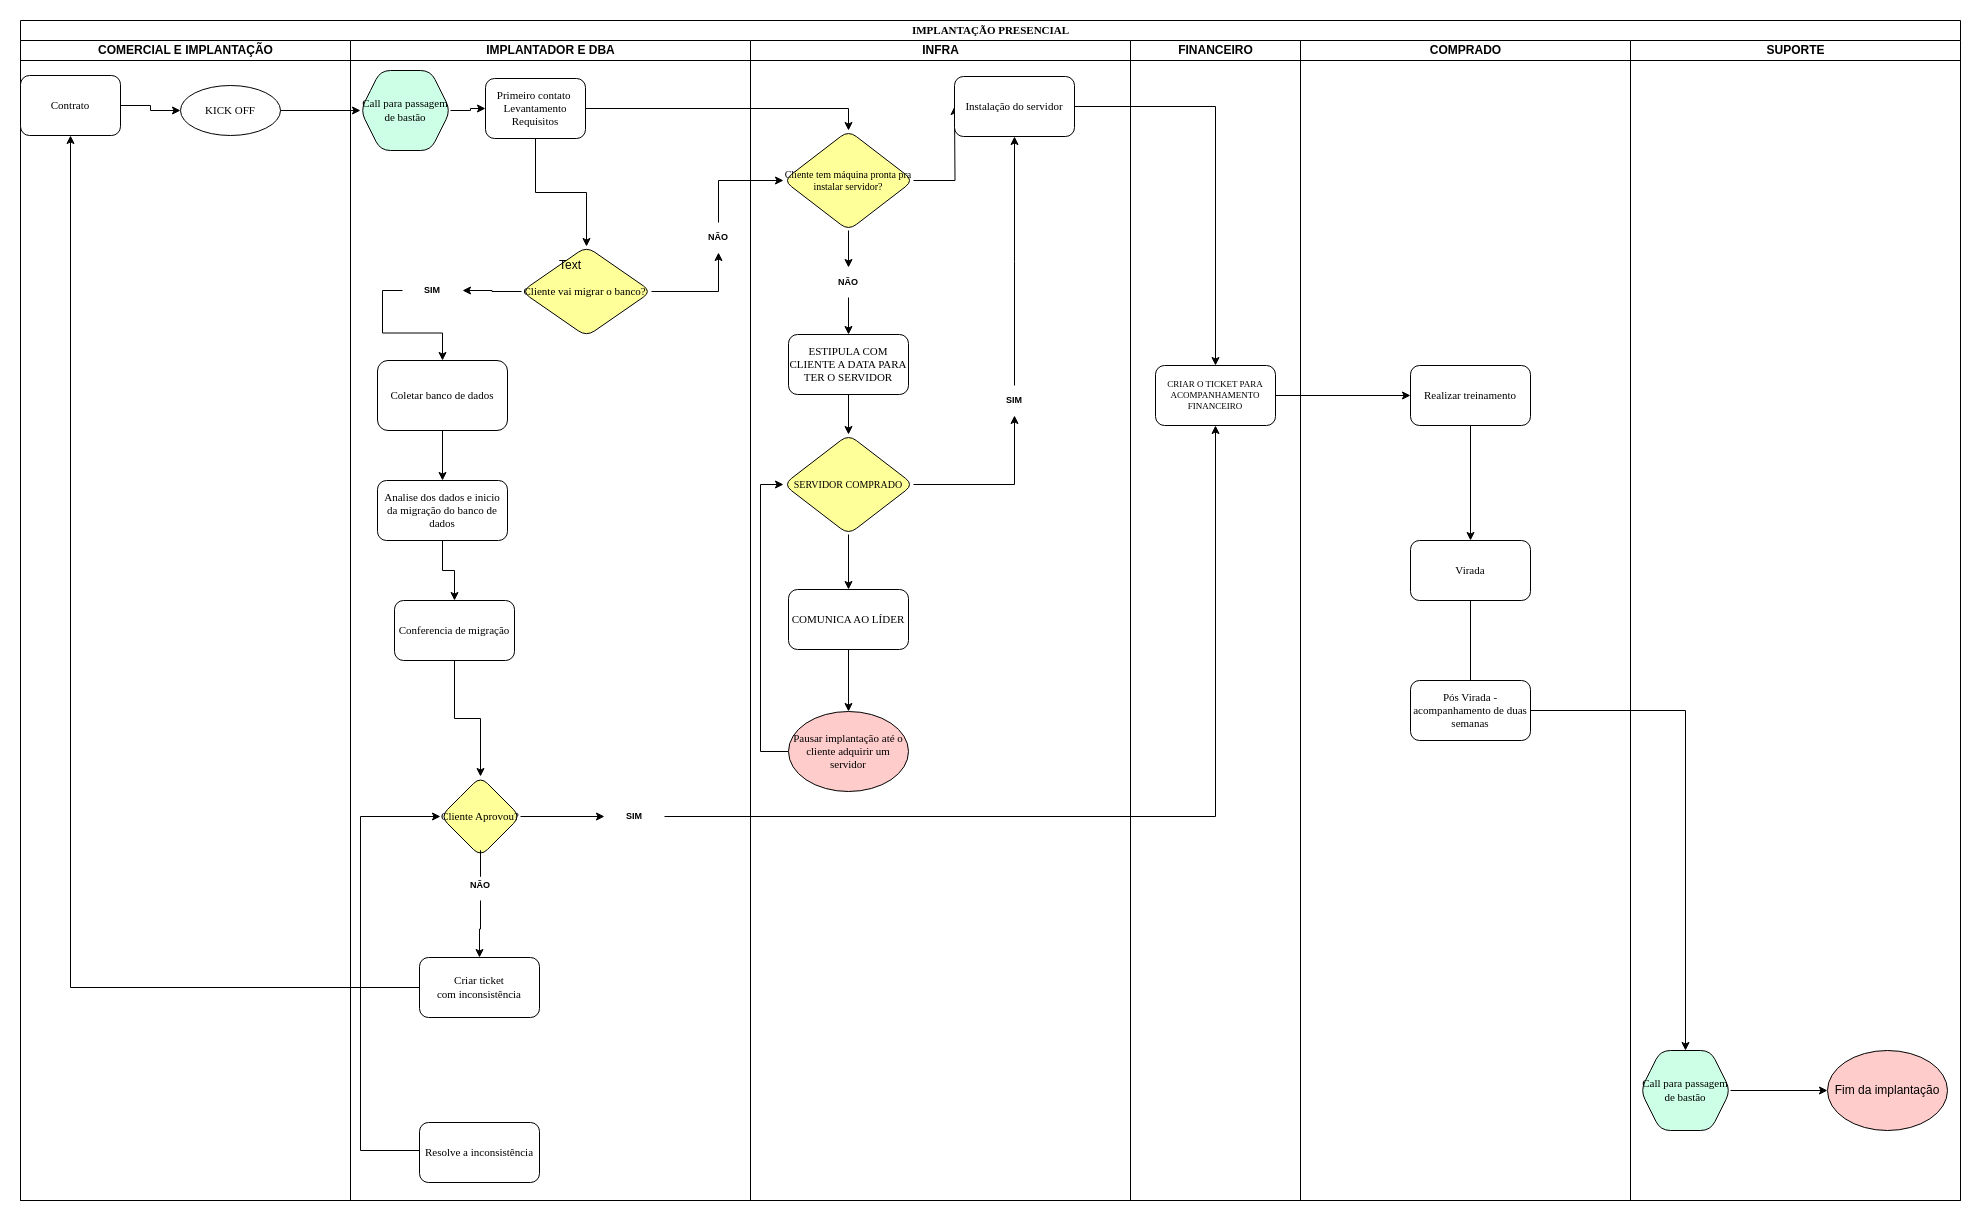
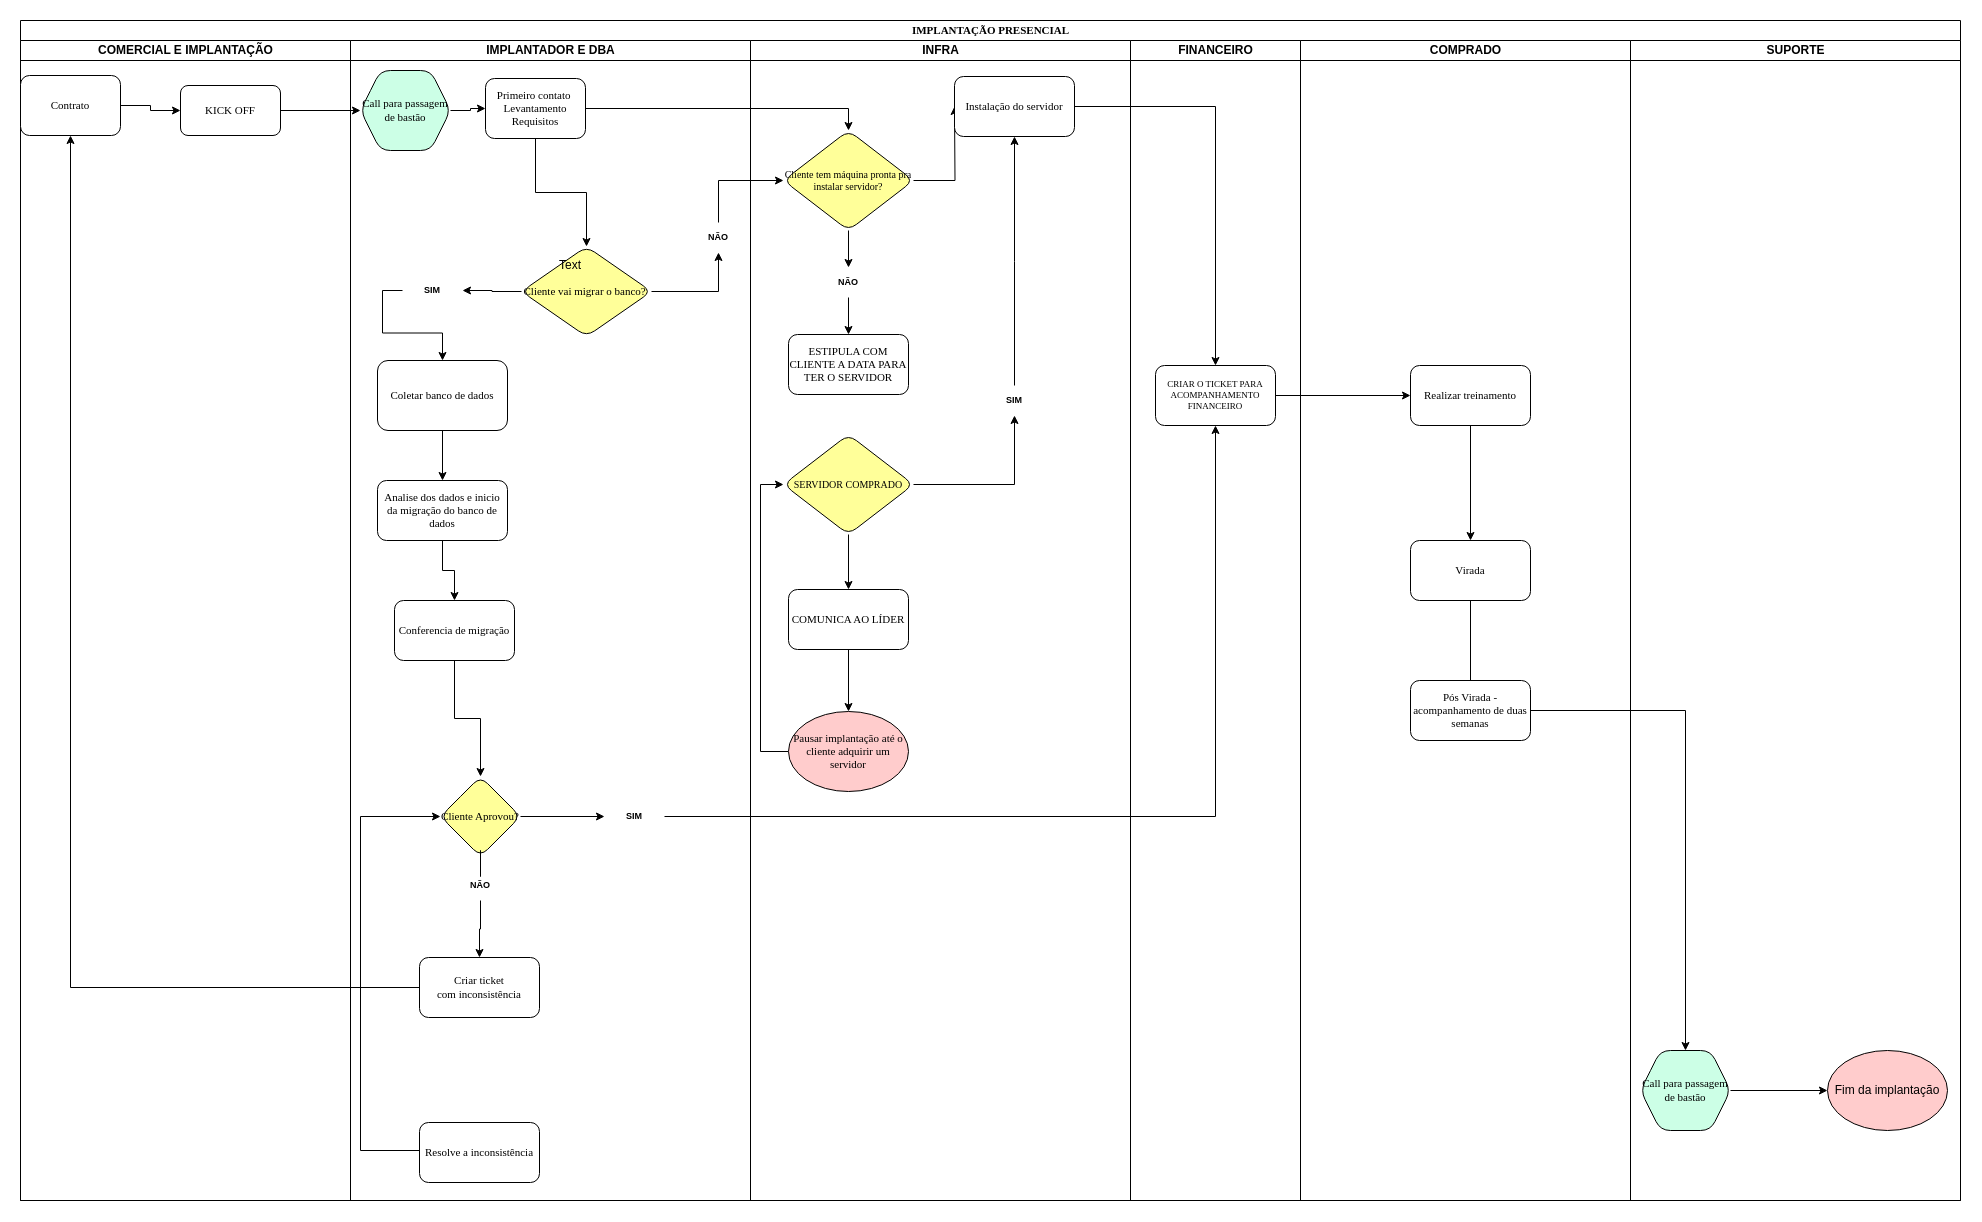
node "KICK OFF": shape ellipse -> rounded rectangle
edge "ESTIPULA COM CLIENTE A DATA PARA TER O SERVIDOR" -> "SERVIDOR COMPRADO": removed
